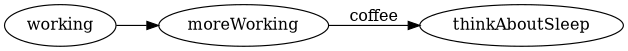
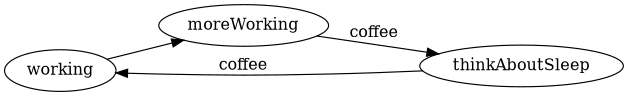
edge "thinkAboutSleep" -> "working": added, label "coffee"
